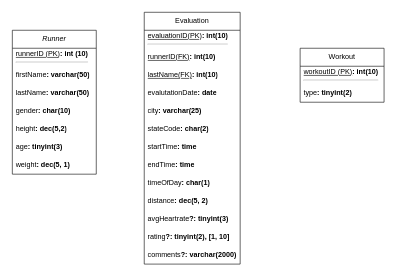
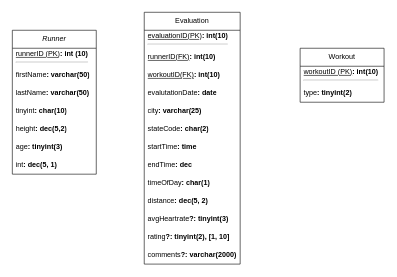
node "lastName(FK): int(10)": label "lastName(FK): int(10)" -> "workoutID(FK): int(10)"
node "gender: char(10)": label "gender: char(10)" -> "tinyint: char(10)"
node "weight: dec(5, 1)": label "weight: dec(5, 1)" -> "int: dec(5, 1)"
node "endTime: time": label "endTime: time" -> "endTime: dec"
